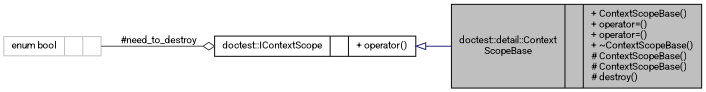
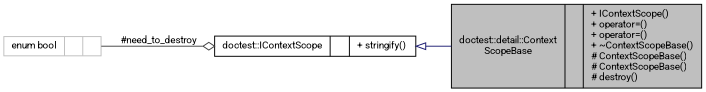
node "doctest::detail::Context": text "+ ContextScopeBase()" -> "+ IContextScope()"
node "doctest::IContextScope": text "+ operator()" -> "+ stringify()"
